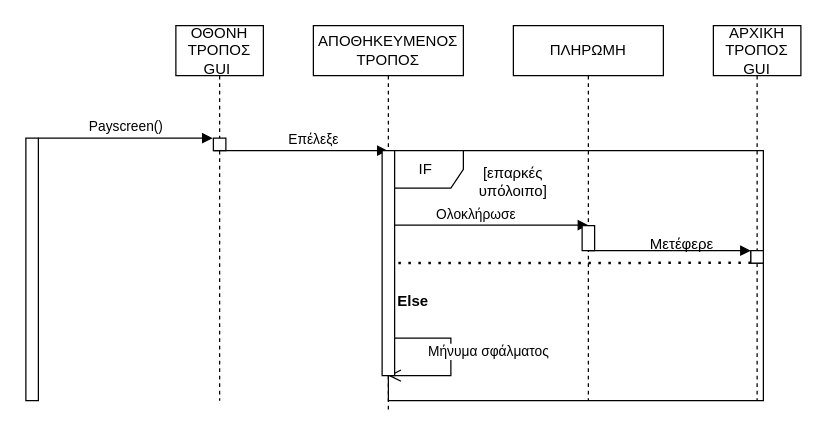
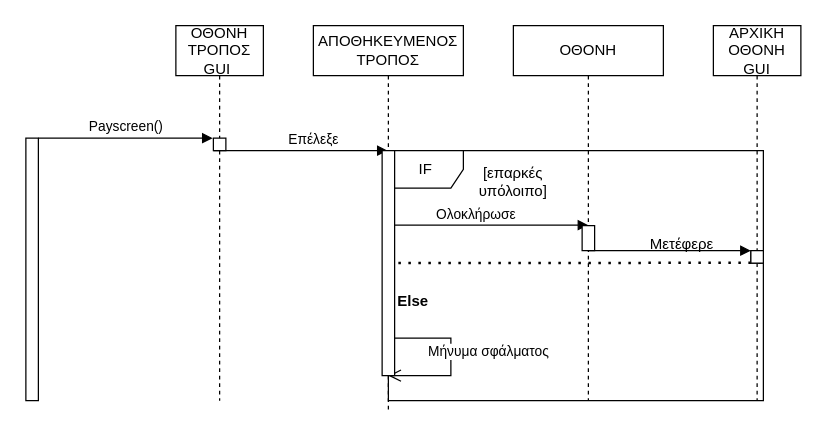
node "ΠΛΗΡΩΜΗ": label "ΠΛΗΡΩΜΗ" -> "ΟΘΟΝΗ"
node "ΑΡΧΙΚΗ ΤΡΟΠΟΣ GUI": label "ΑΡΧΙΚΗ ΤΡΟΠΟΣ GUI" -> "ΑΡΧΙΚΗ ΟΘΟΝΗ GUI"
